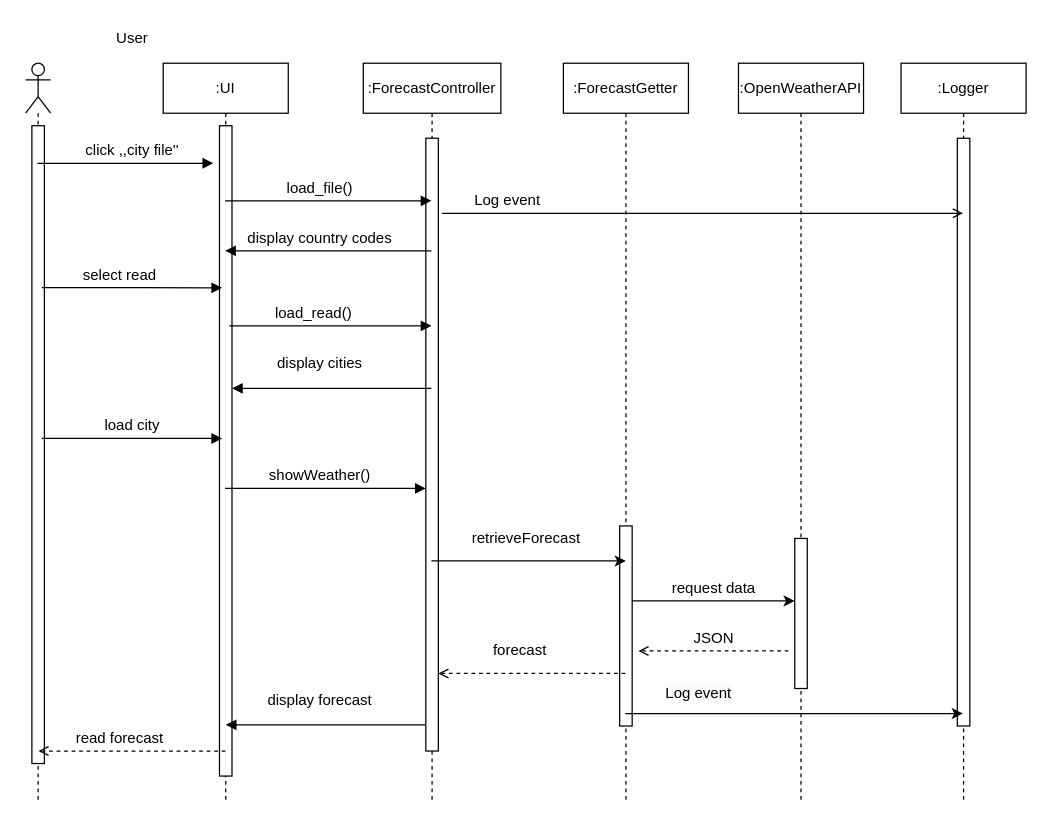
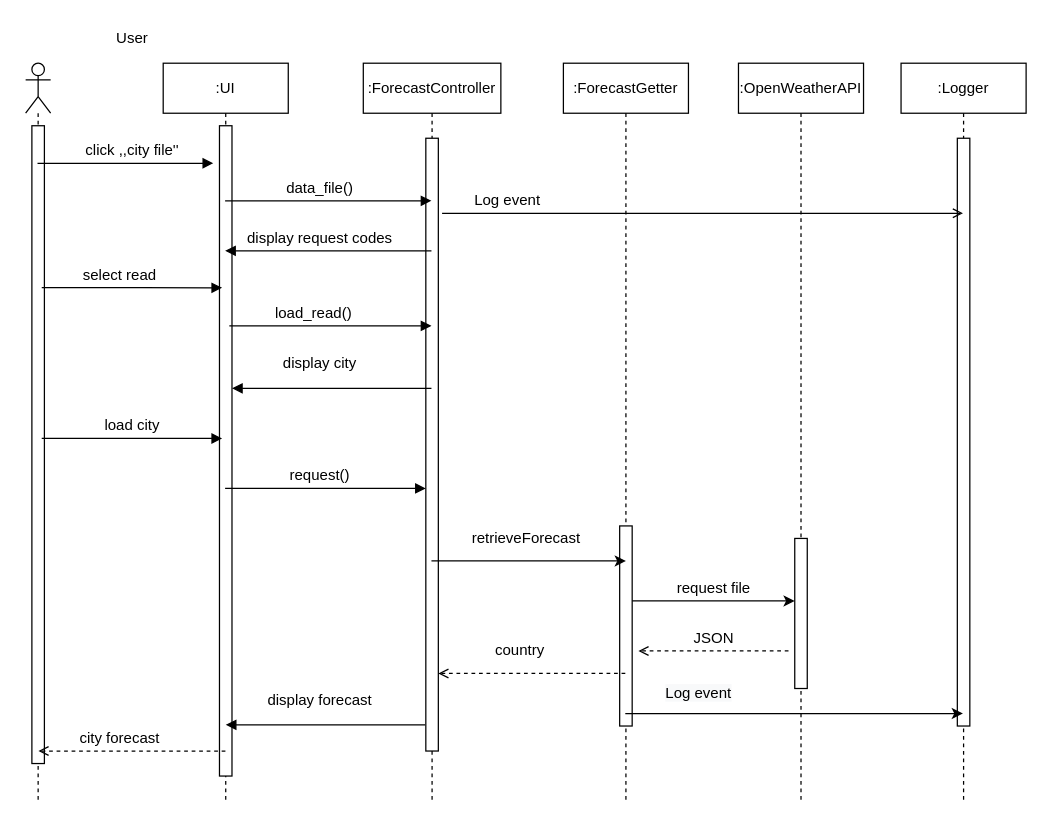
node "load_file()": label "load_file()" -> "data_file()"
node "display country codes": label "display country codes" -> "display request codes"
node "display cities": label "display cities" -> "display city"
node "showWeather()": label "showWeather()" -> "request()"
node "request data": label "request data" -> "request file"
node "forecast": label "forecast" -> "country"
node "read forecast": label "read forecast" -> "city forecast"
